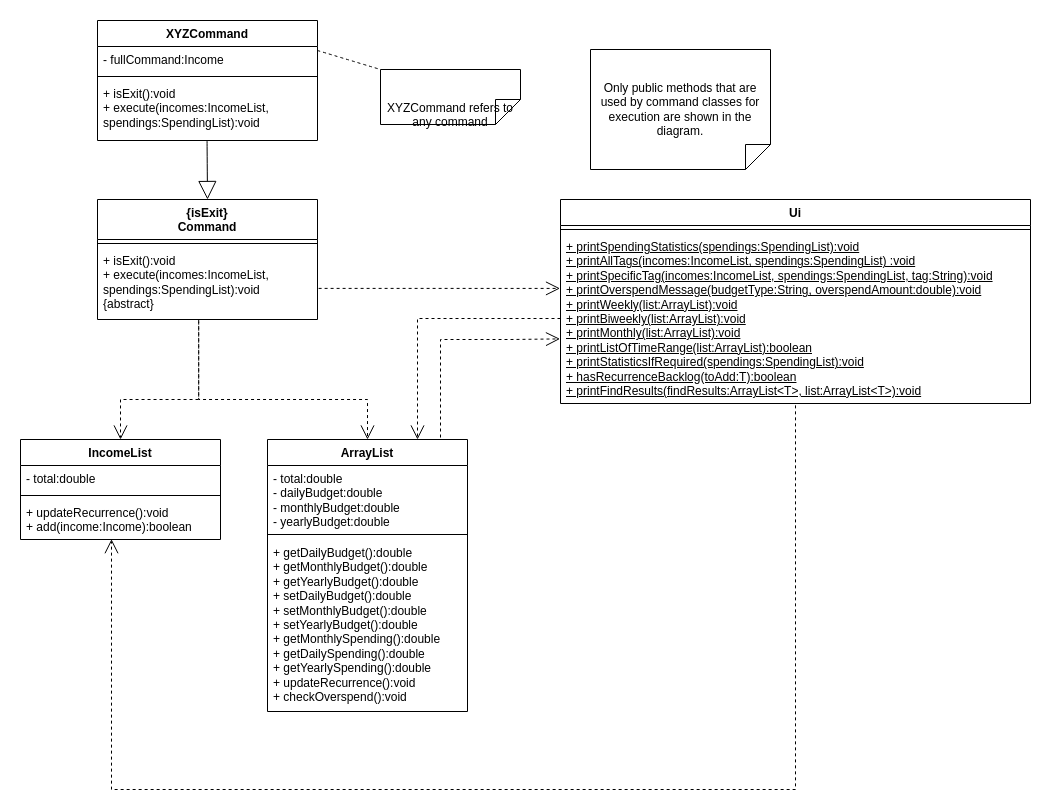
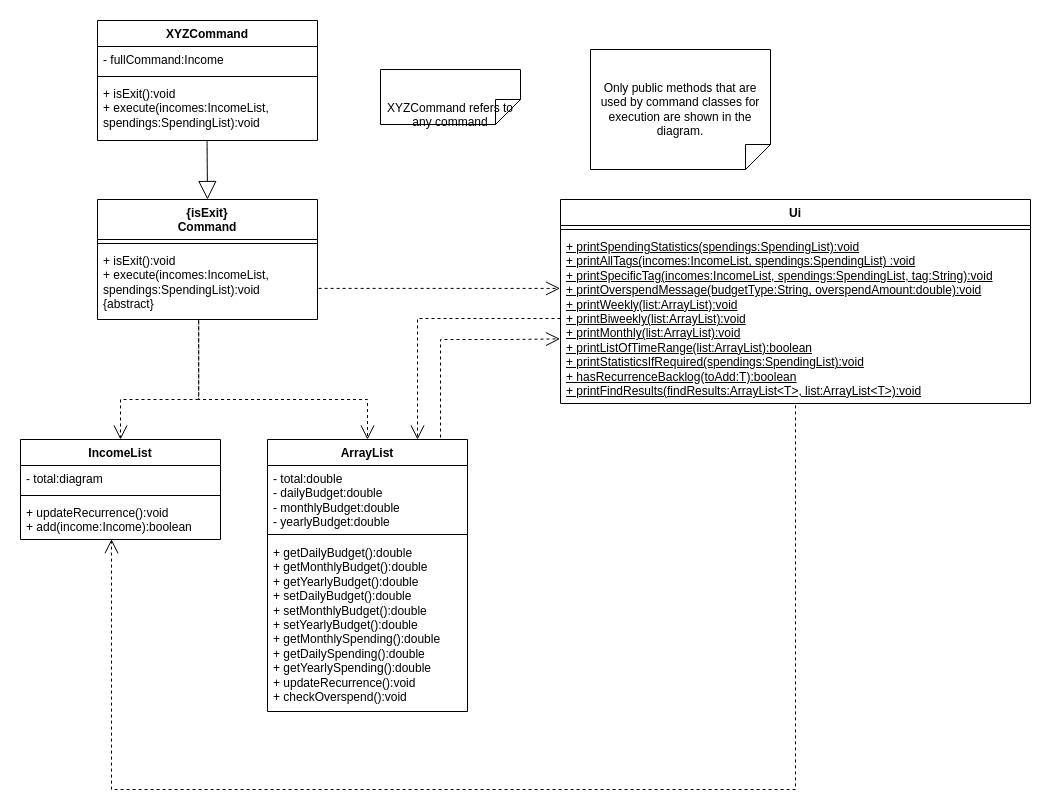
edge "XYZCommand" -- "XYZCommand refers to any command": removed
node "- total:double": label "- total:double" -> "- total:diagram"
